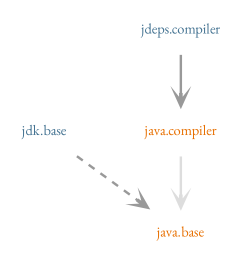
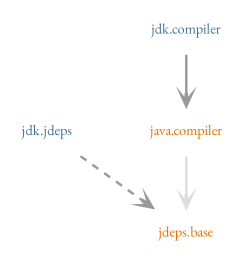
node "jdeps.compiler": label "jdeps.compiler" -> "jdk.compiler"
node "jdk.base": label "jdk.base" -> "jdk.jdeps"
node "java.base": label "java.base" -> "jdeps.base"
